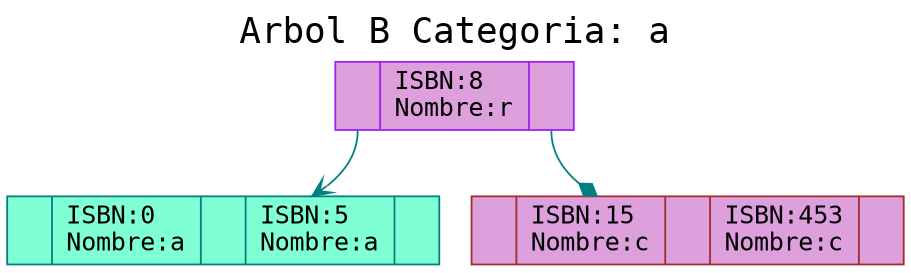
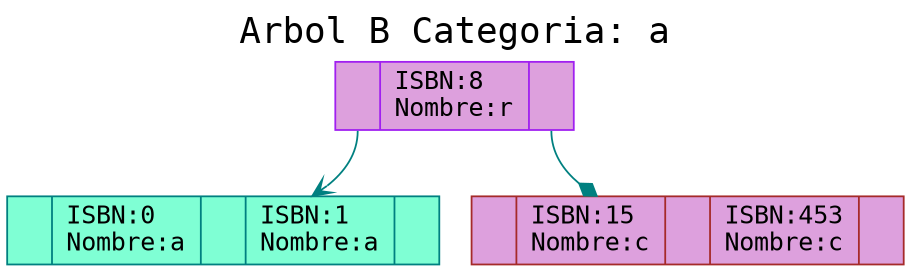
node "ISBN:0": text "ISBN:5" -> "ISBN:1"
